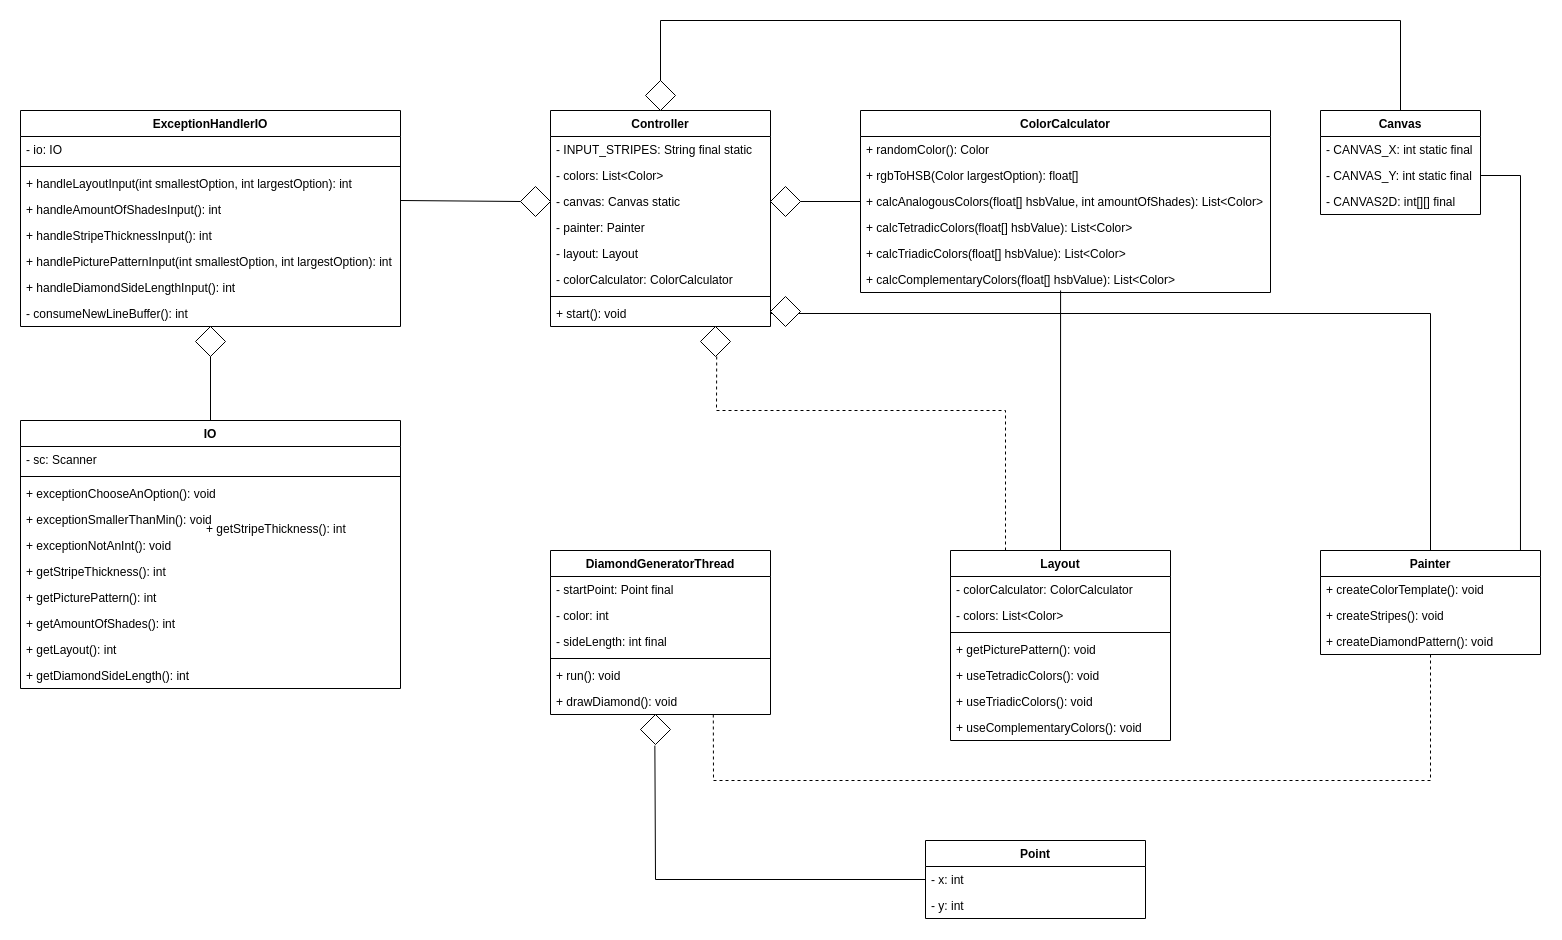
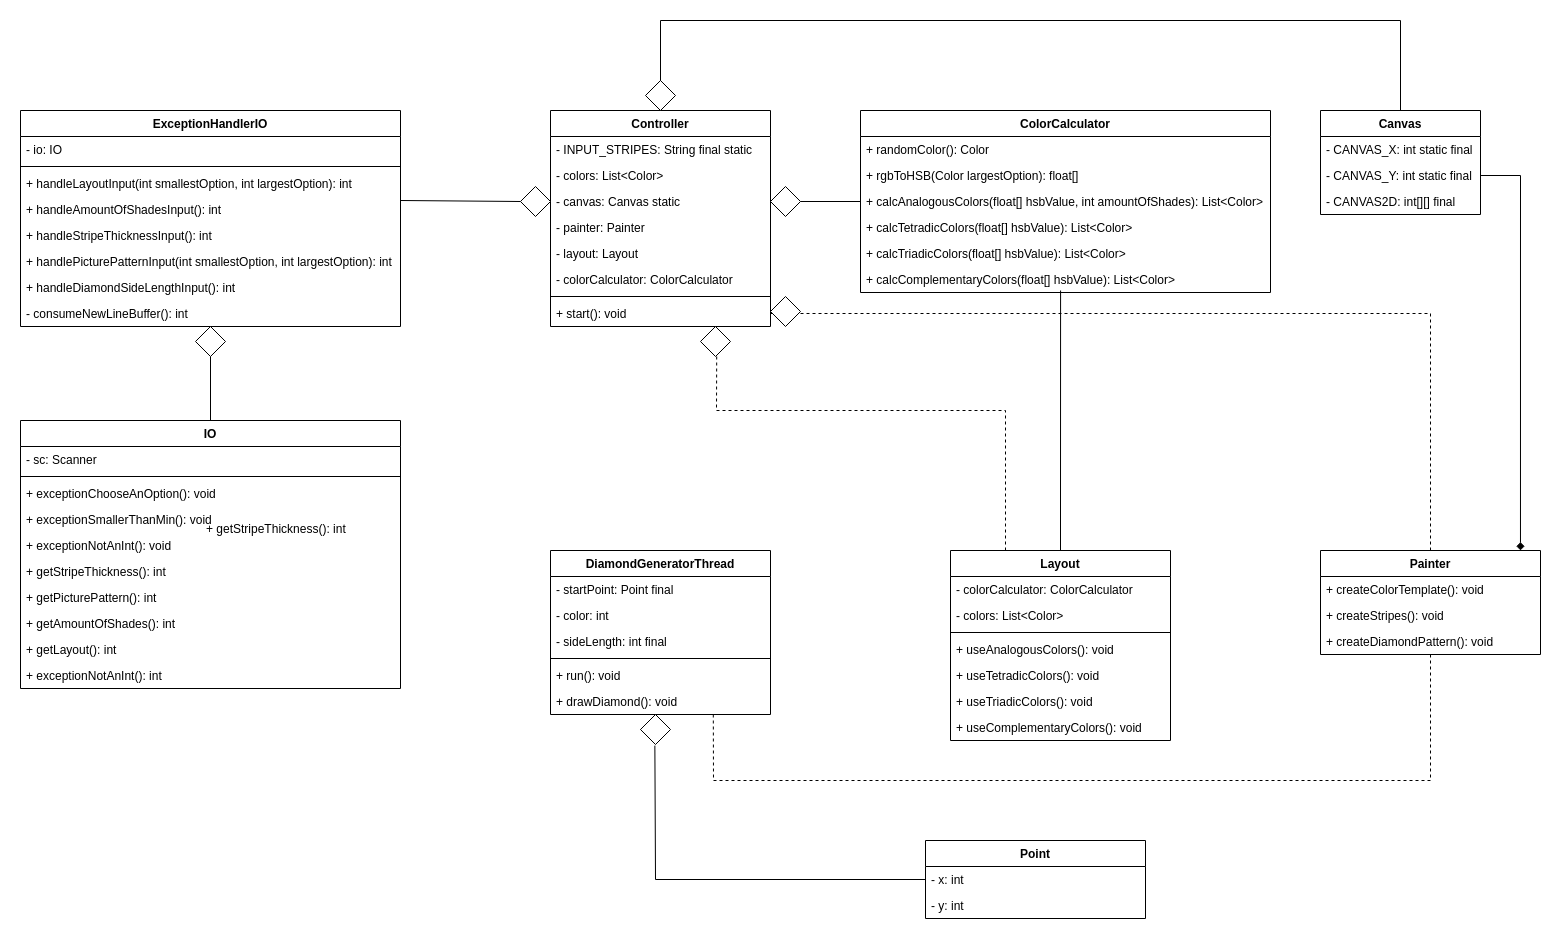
edge "+ start(): void" -- "Painter": style solid -> dashed
edge "- CANVAS_Y: int static final" -- "Painter": arrowhead none -> diamond
node "+ getPicturePattern(): void": label "+ getPicturePattern(): void" -> "+ useAnalogousColors(): void"
node "+ getDiamondSideLength(): int": label "+ getDiamondSideLength(): int" -> "+ exceptionNotAnInt(): int"
